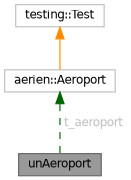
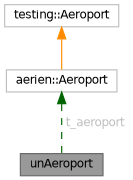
node "testing::Test": label "testing::Test" -> "testing::Aeroport"
